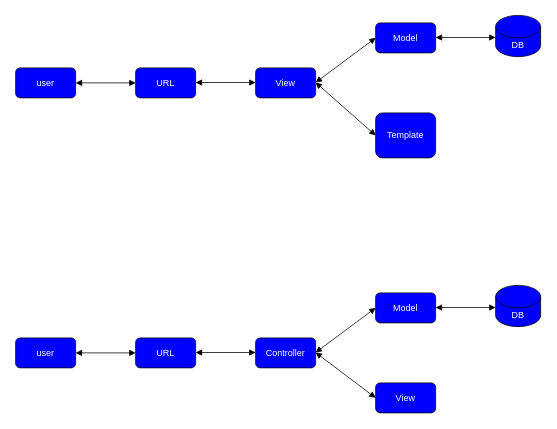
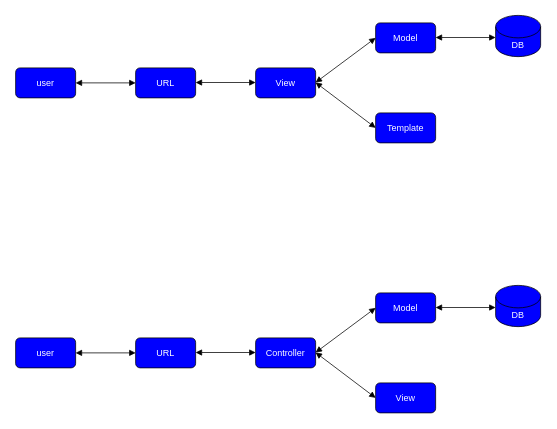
node "Template": size 60x45 -> 60x30
